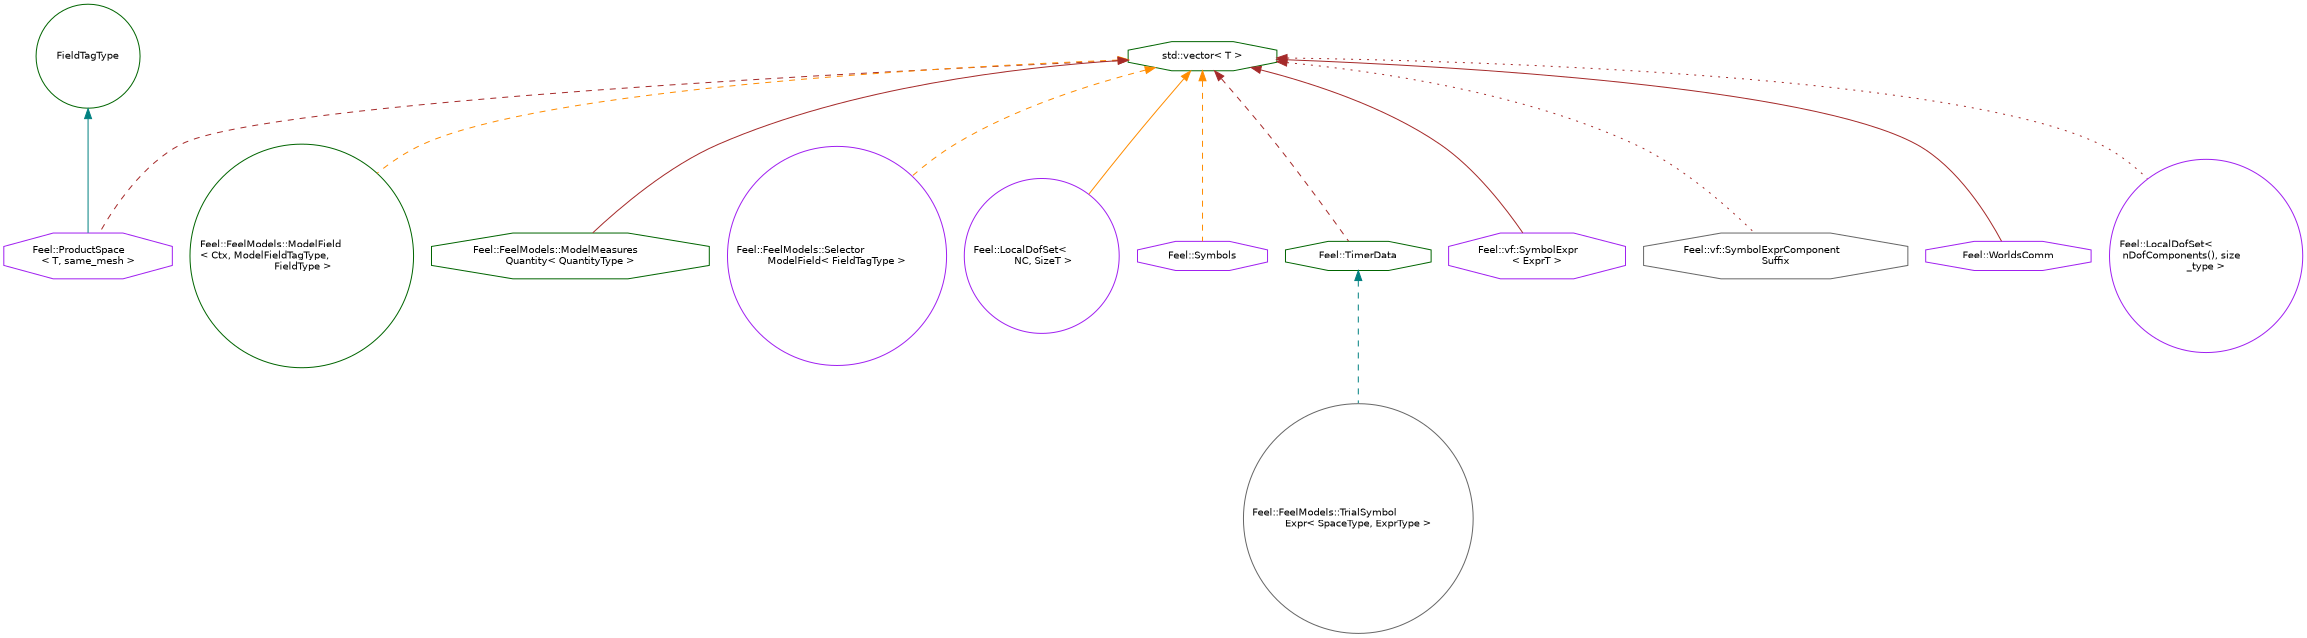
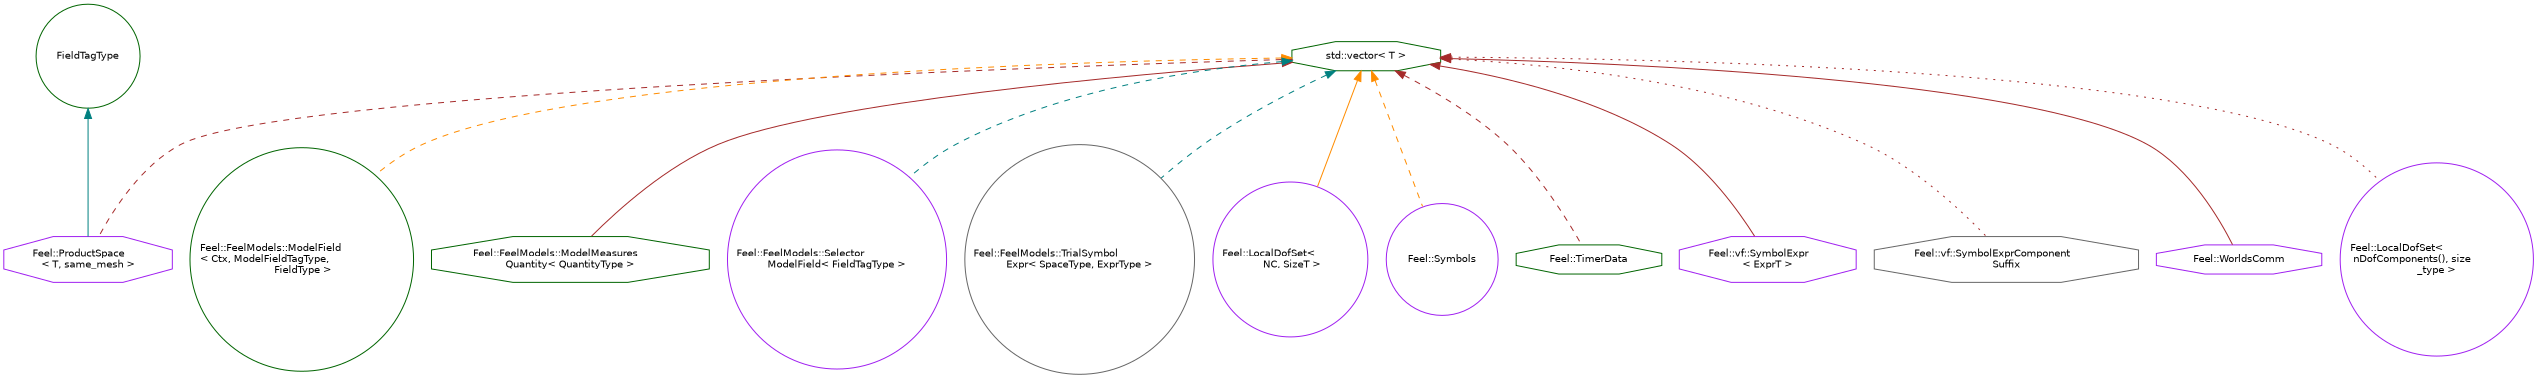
edge "Feel::FeelModels::Selector ModelField< FieldTagType >" -> "std::vector< T >": color darkorange -> teal
node "Feel::Symbols": shape octagon -> circle
edge "Feel::FeelModels::TrialSymbol Expr< SpaceType, ExprType >" -> "Feel::TimerData": now "Feel::FeelModels::TrialSymbol Expr< SpaceType, ExprType >" -> "std::vector< T >"
